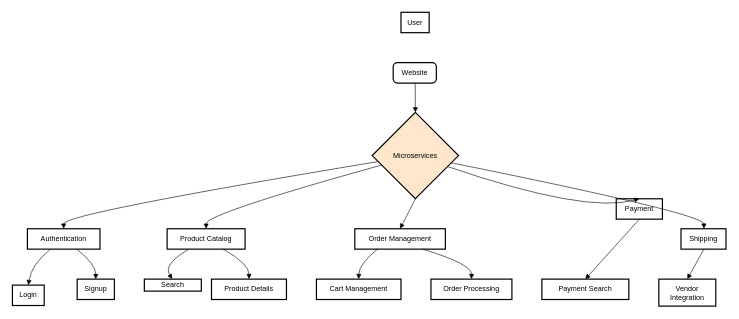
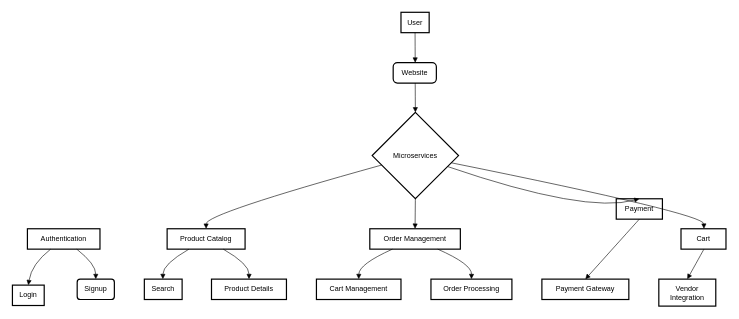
edge "User" -> "Website": added
node "Microservices": fillcolor #ffe6cc -> #ffffff
edge "Microservices" -> "Authentication": removed
node "Order Management": moved (400, 239) -> (415, 239)
node "Shipping": label "Shipping" -> "Cart"
node "Search": size 57x12 -> 38x20
node "Signup": shape rectangle -> rounded rectangle
node "Payment Search": label "Payment Search" -> "Payment Gateway"
